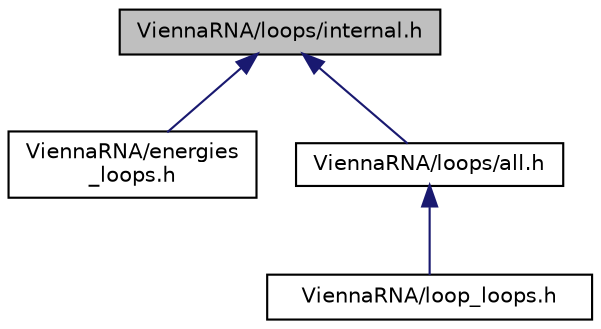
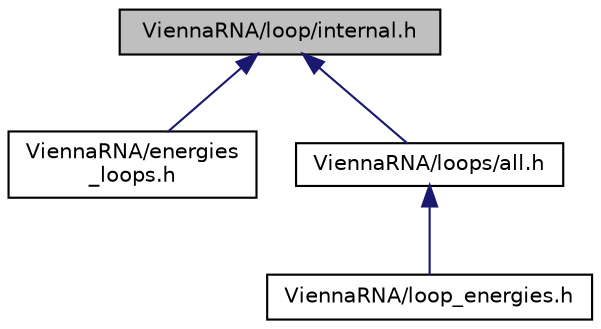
node "ViennaRNA/loops/internal.h": label "ViennaRNA/loops/internal.h" -> "ViennaRNA/loop/internal.h"
node "ViennaRNA/loop_loops.h": label "ViennaRNA/loop_loops.h" -> "ViennaRNA/loop_energies.h"
